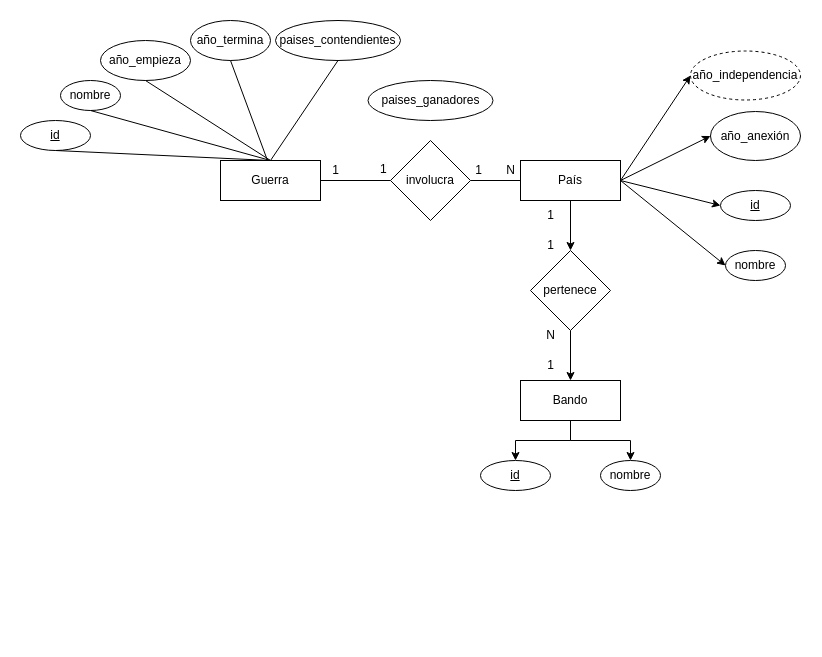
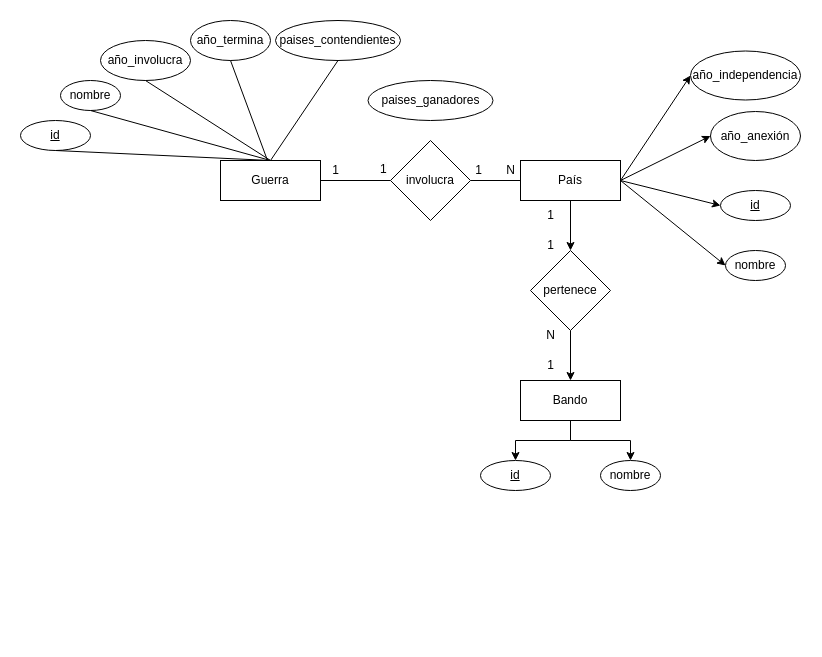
node "año_empieza": label "año_empieza" -> "año_involucra"
node "año_independencia": style dashed -> solid
